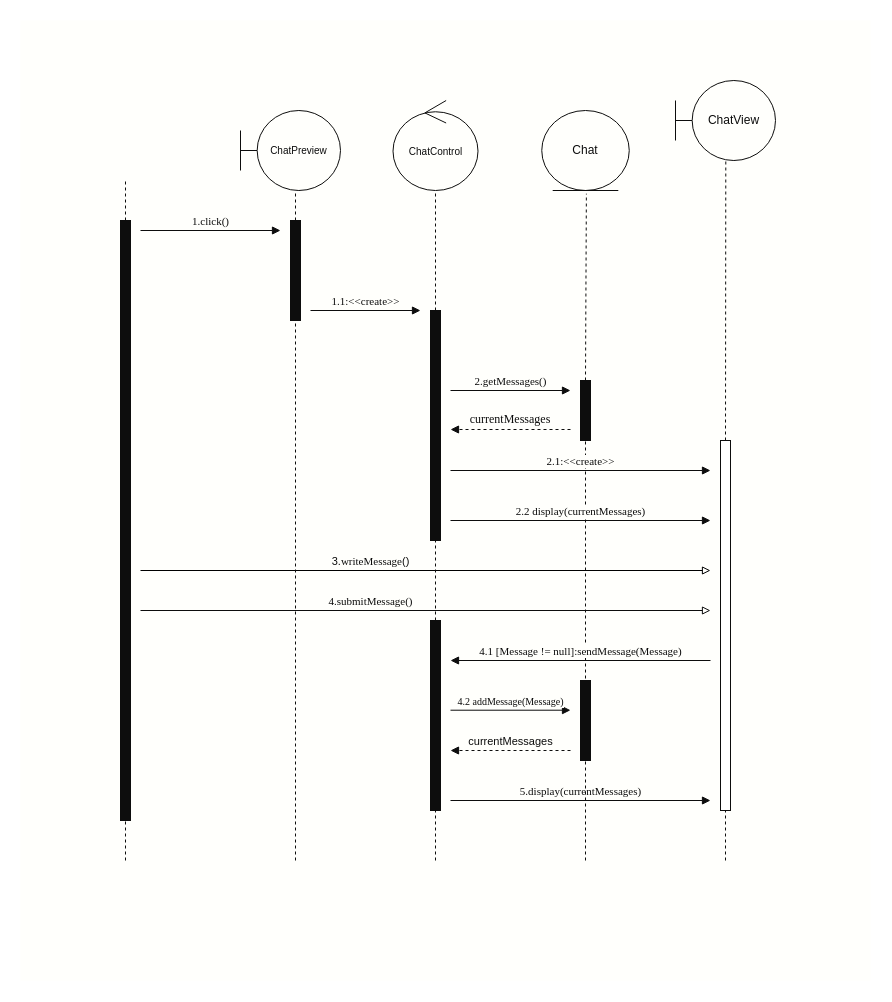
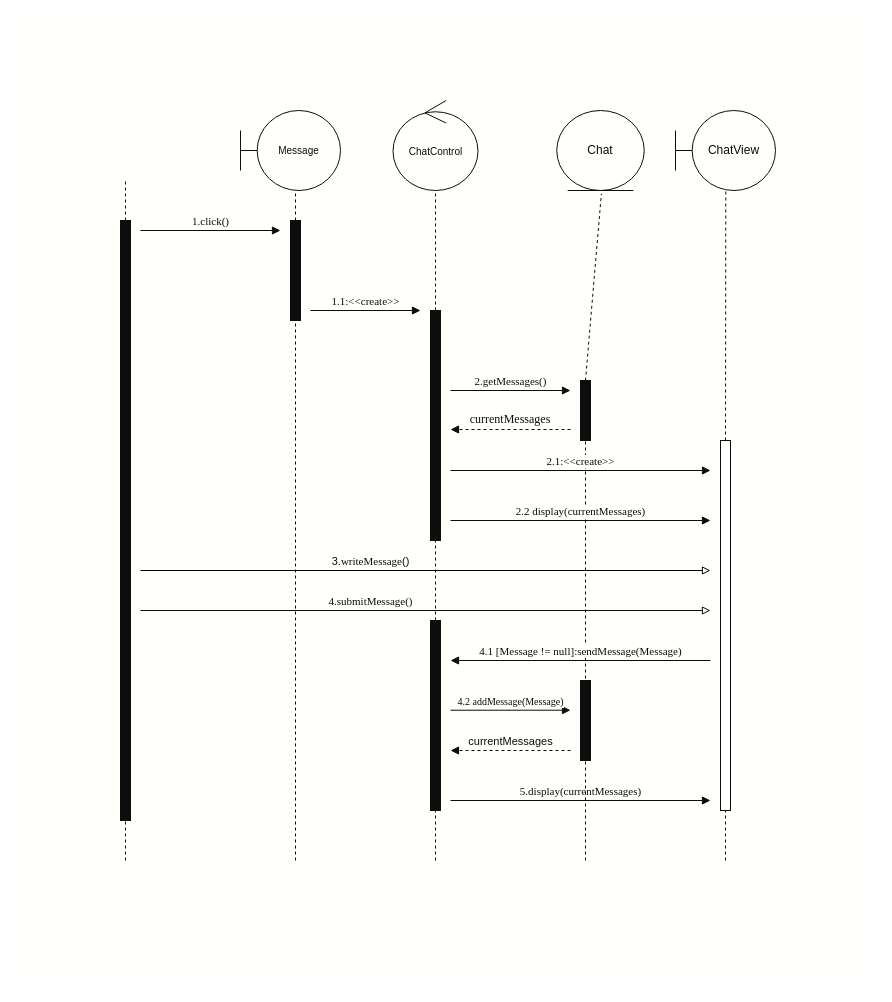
node "ChatView": moved (726, 121) -> (726, 151)
node "ChatPreview": label "ChatPreview" -> "Message"
node "Chat": moved (586, 151) -> (601, 151)
